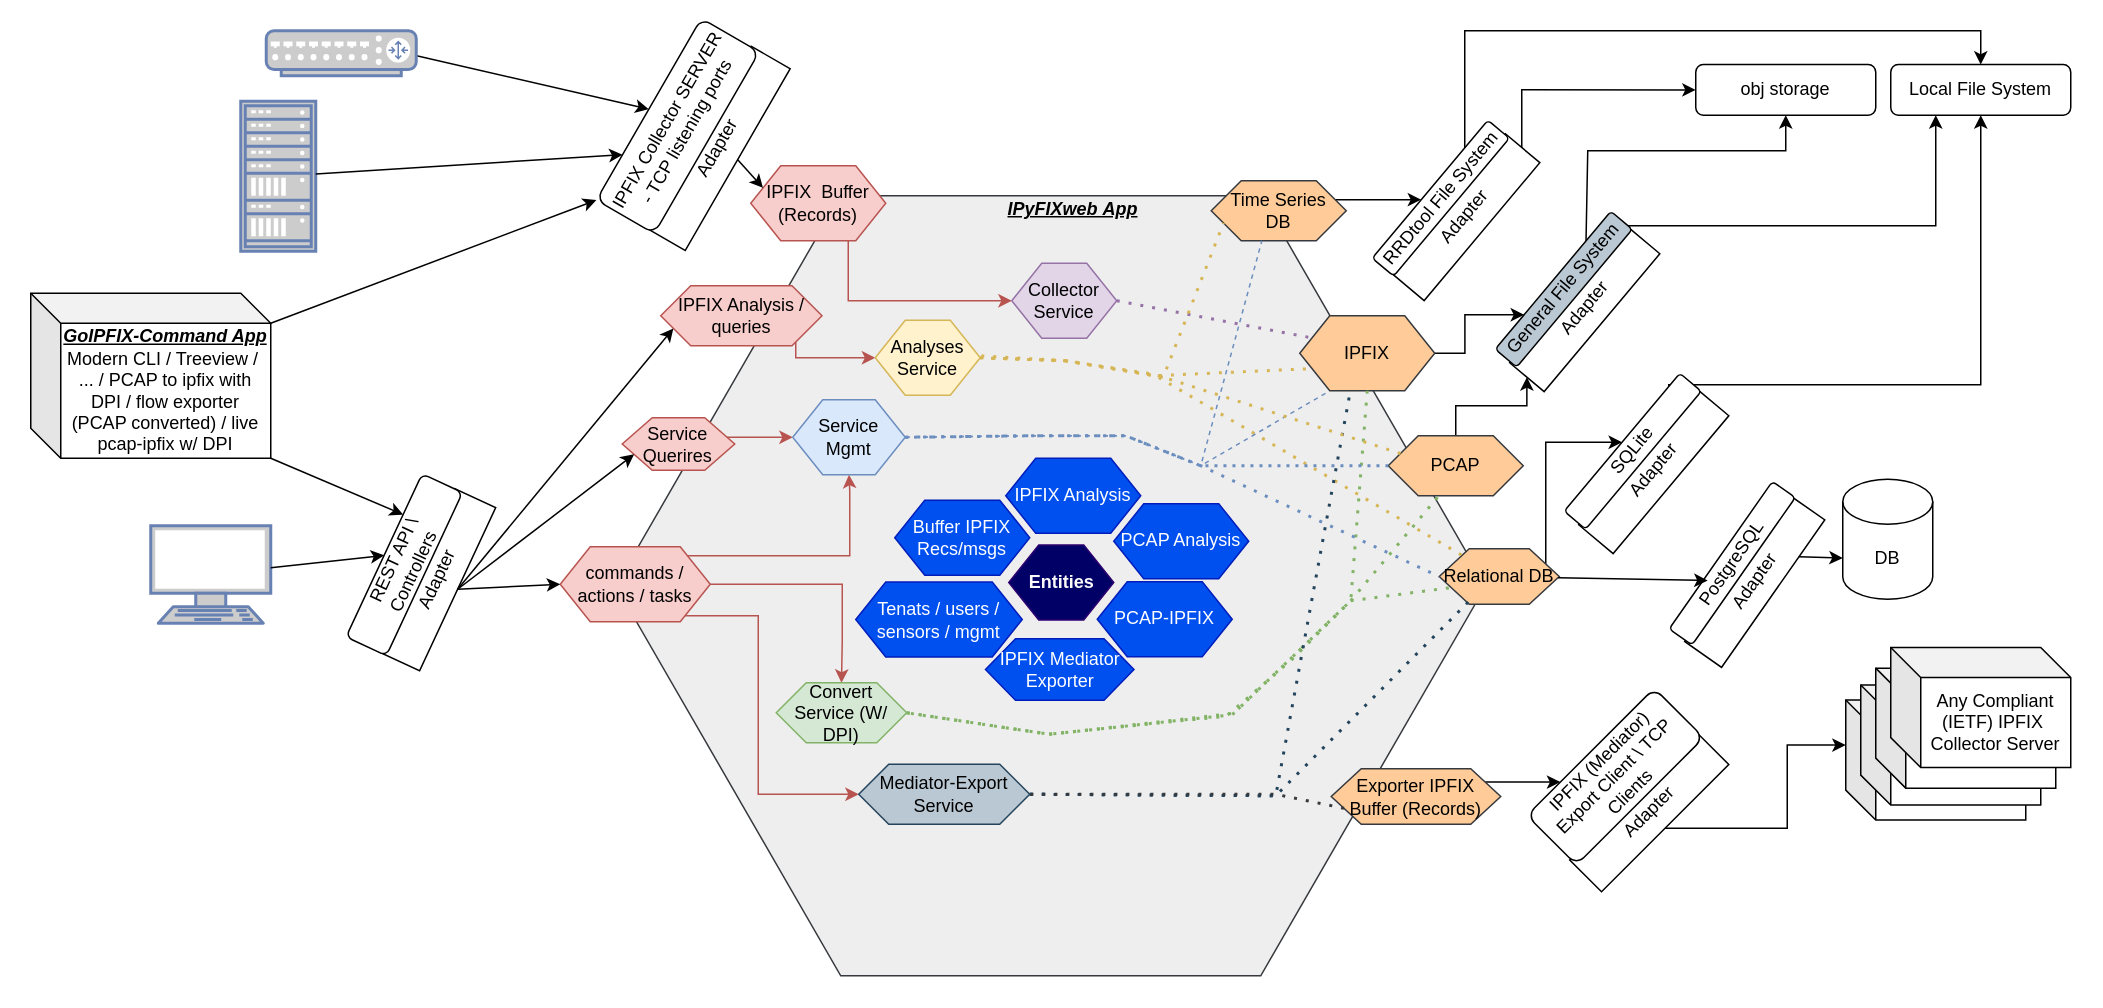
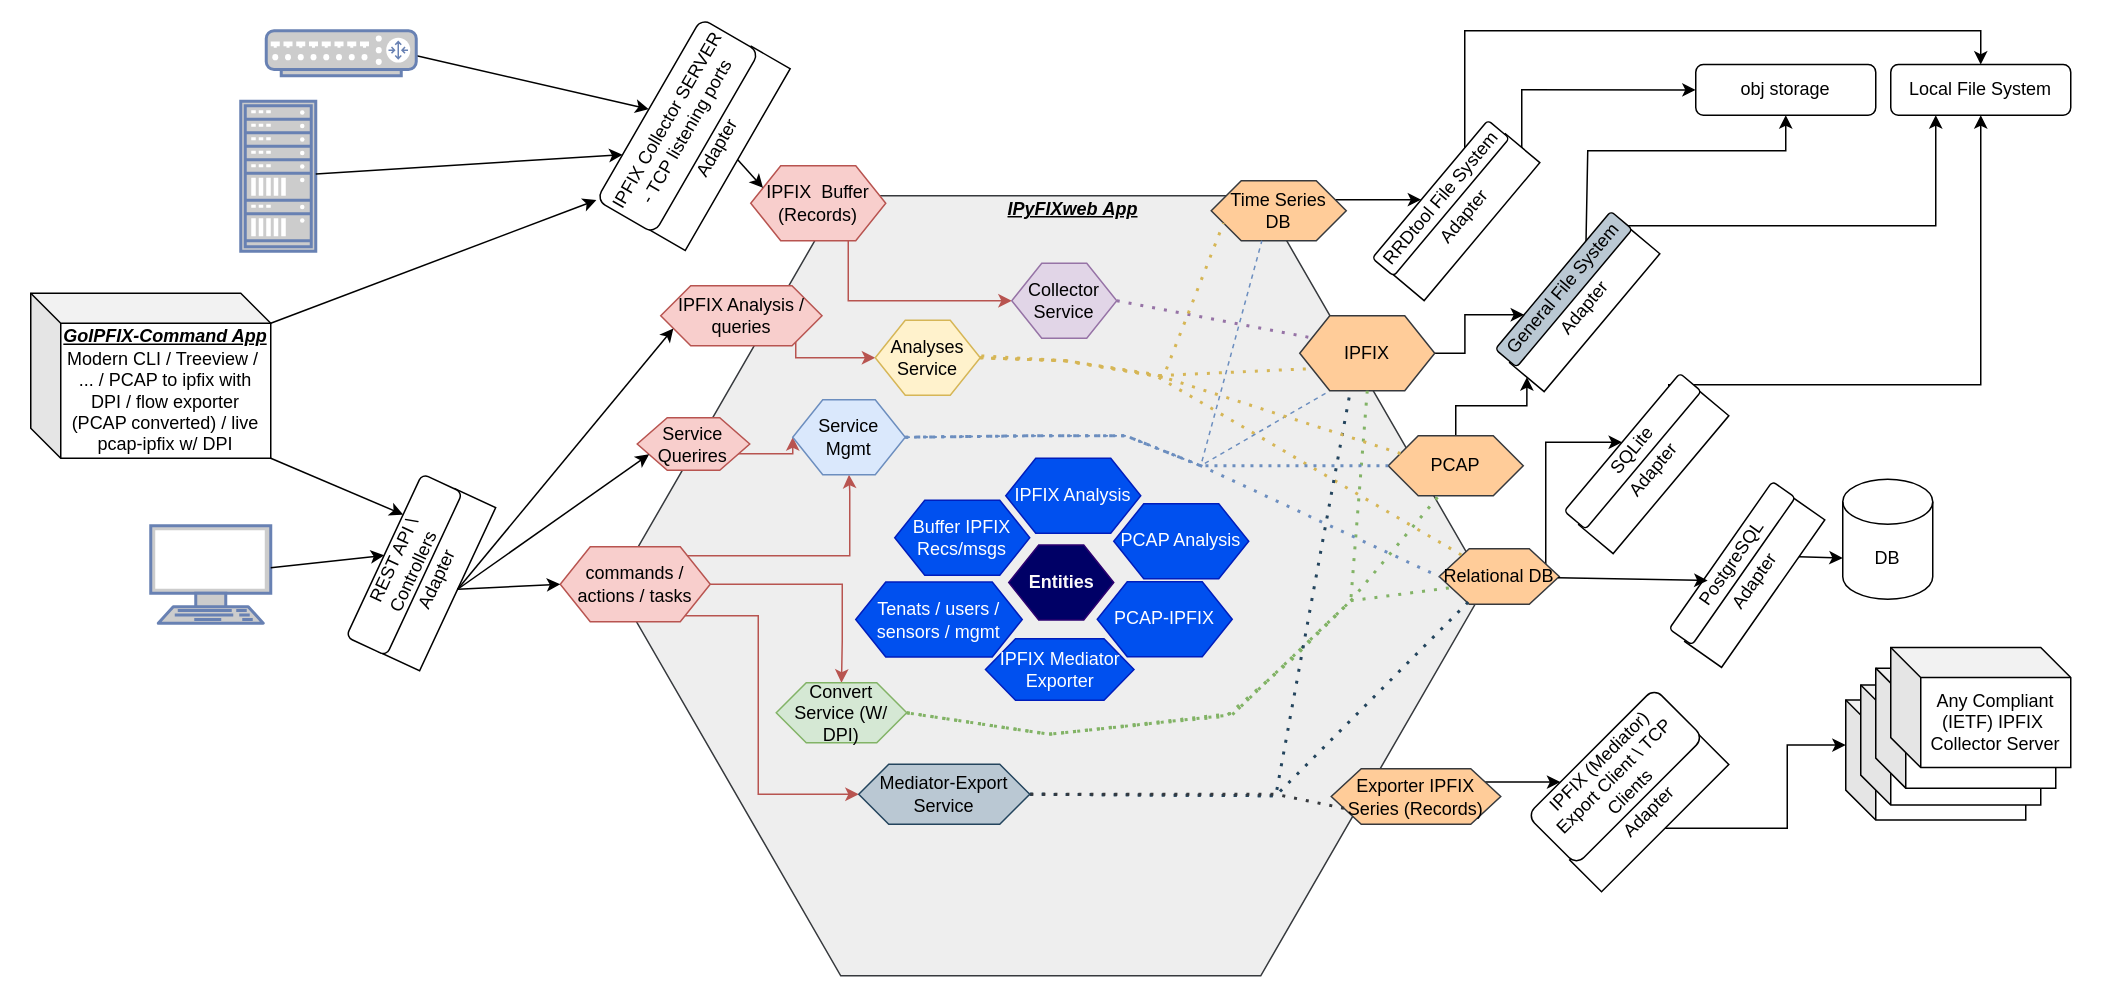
node "Service Querires": moved (678, 444) -> (693, 444)
node "Exporter IPFIX Buffer (Records)": label "Exporter IPFIX Buffer (Records)" -> "Exporter IPFIX Series (Records)"
